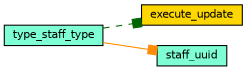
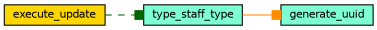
edge "type_staff_type" -> "execute_update": reversed
node "staff_uuid": label "staff_uuid" -> "generate_uuid"
